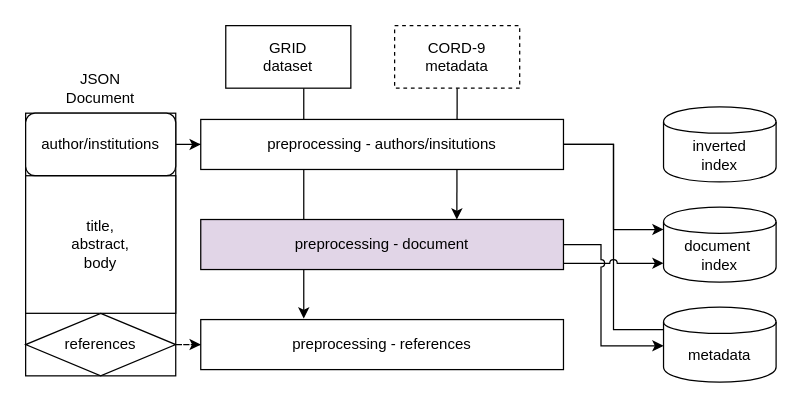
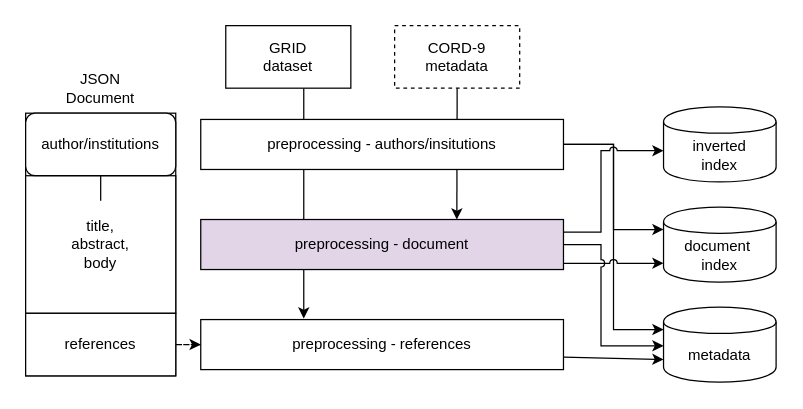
edge "author/institutions" -> "preprocessing - authors/insitutions": now "author/institutions" -> "title, abstract, body"
edge "preprocessing - document" -> "inverted index": added
edge "preprocessing - authors/insitutions" -- "metadata": arrowhead none -> classic
node "references": shape diamond -> rectangle
edge "preprocessing - references" -> "metadata": added
